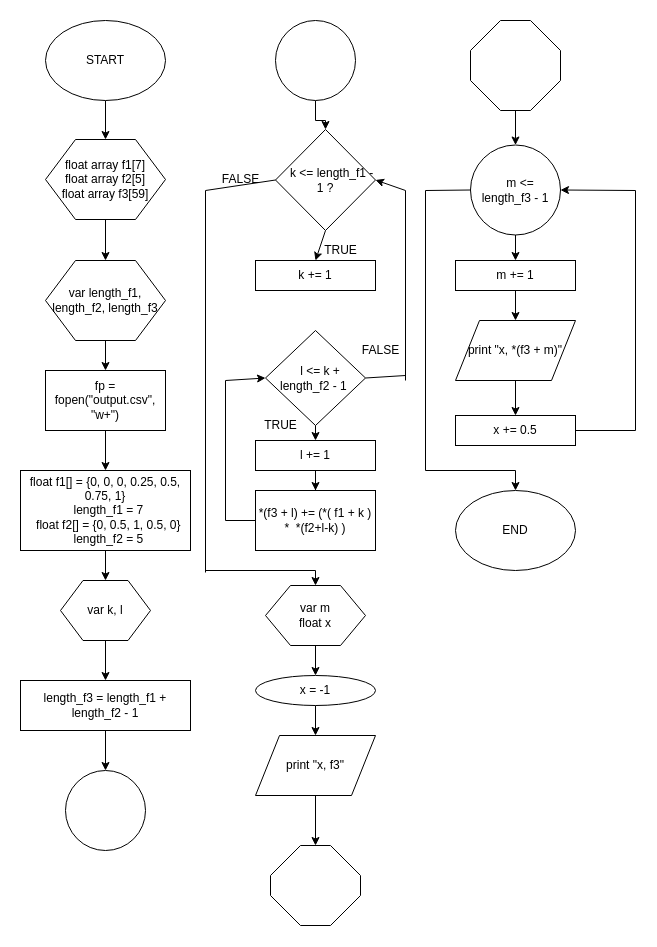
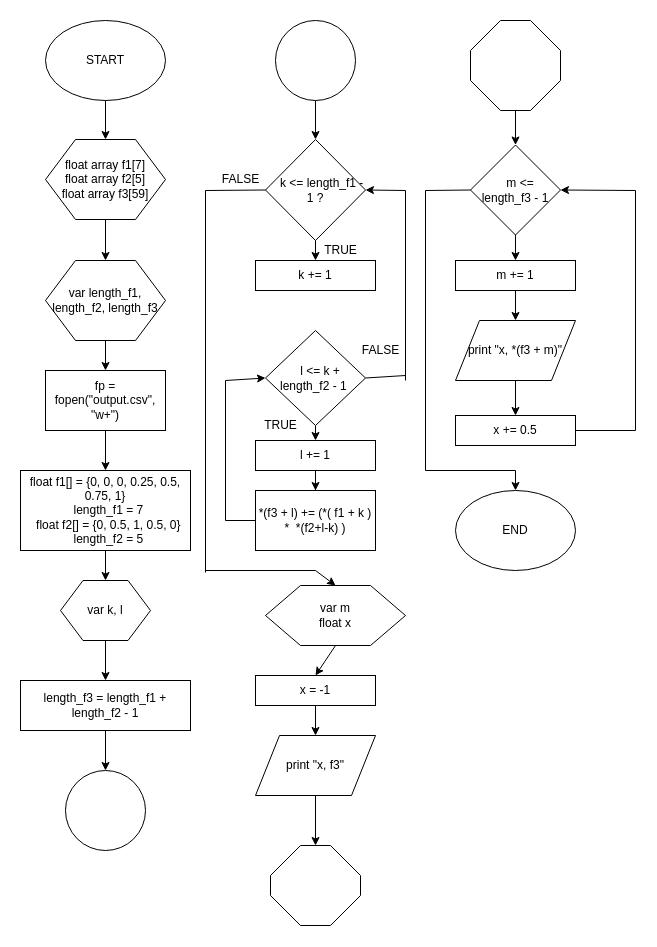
node "k <= length_f1 - 1 ?": moved (326, 180) -> (316, 190)
node "m <= length_f3 - 1": shape ellipse -> diamond
node "var m float x": size 100x60 -> 140x60
node "x = -1": shape ellipse -> rectangle
